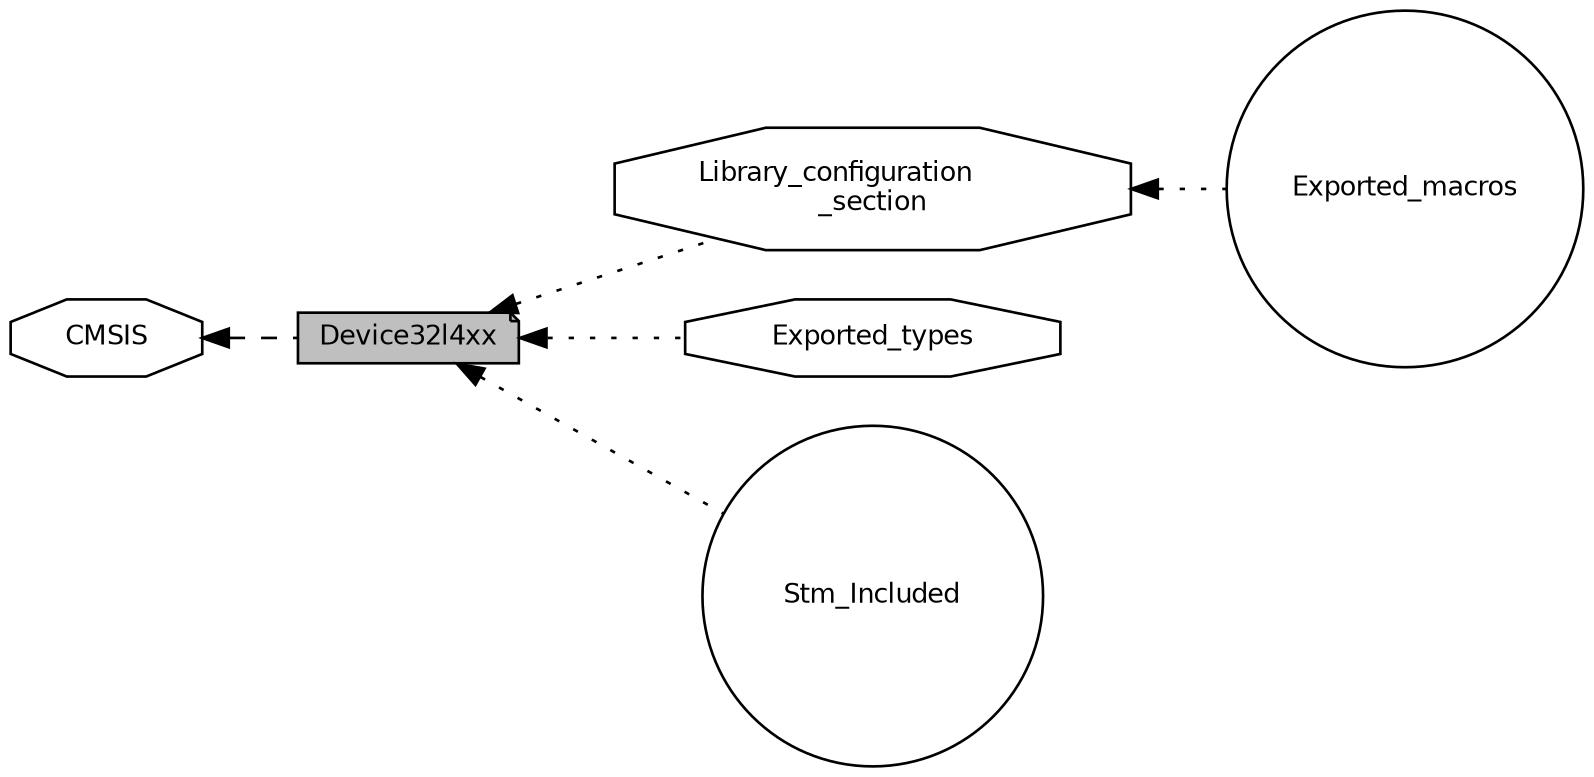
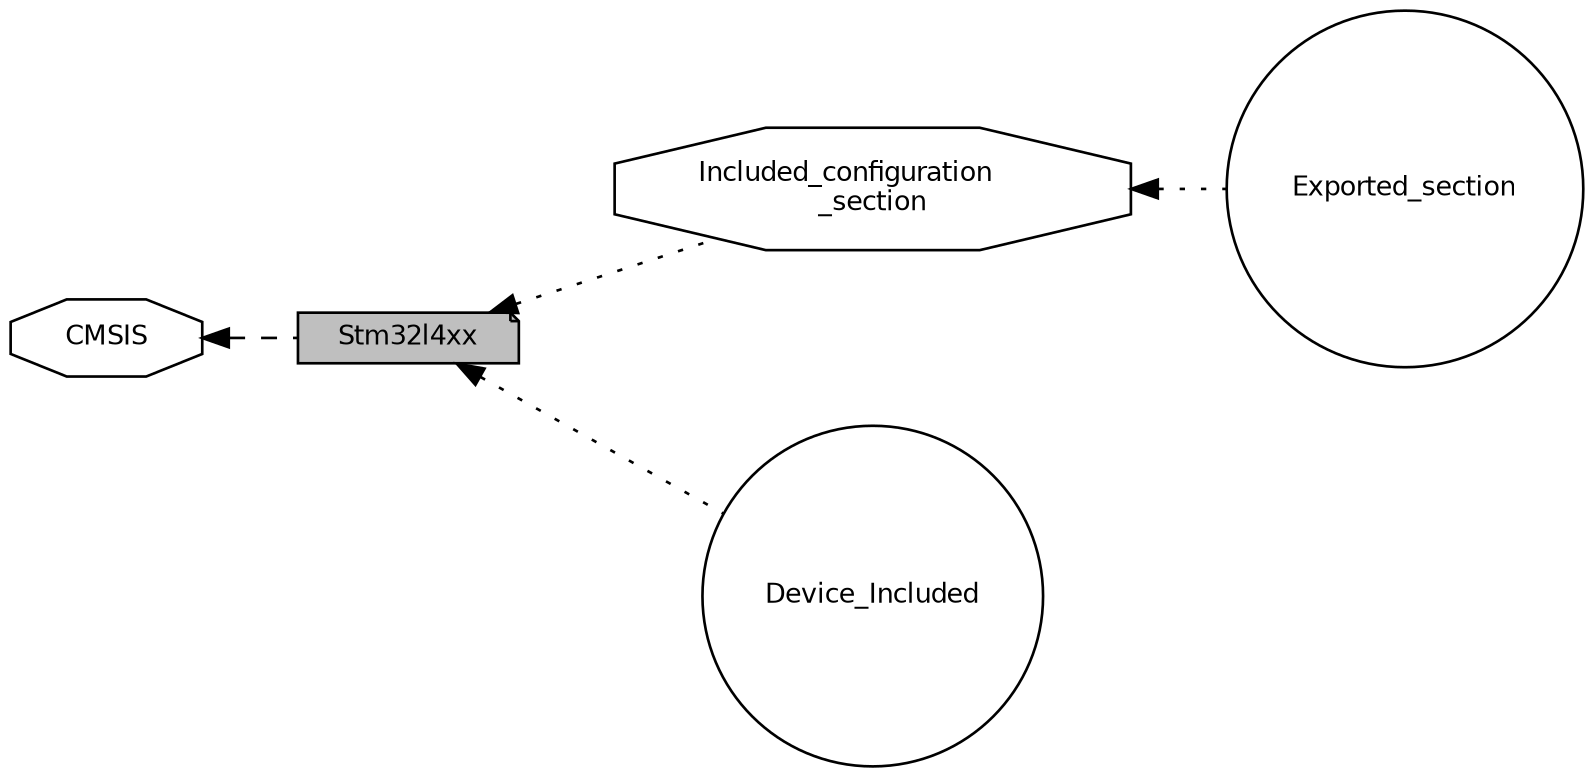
node "Library_configuration _section": label "Library_configuration _section" -> "Included_configuration _section"
node "Exported_macros": label "Exported_macros" -> "Exported_section"
node "Device32l4xx": label "Device32l4xx" -> "Stm32l4xx"
node "Exported_types": removed
node "Stm_Included": label "Stm_Included" -> "Device_Included"
